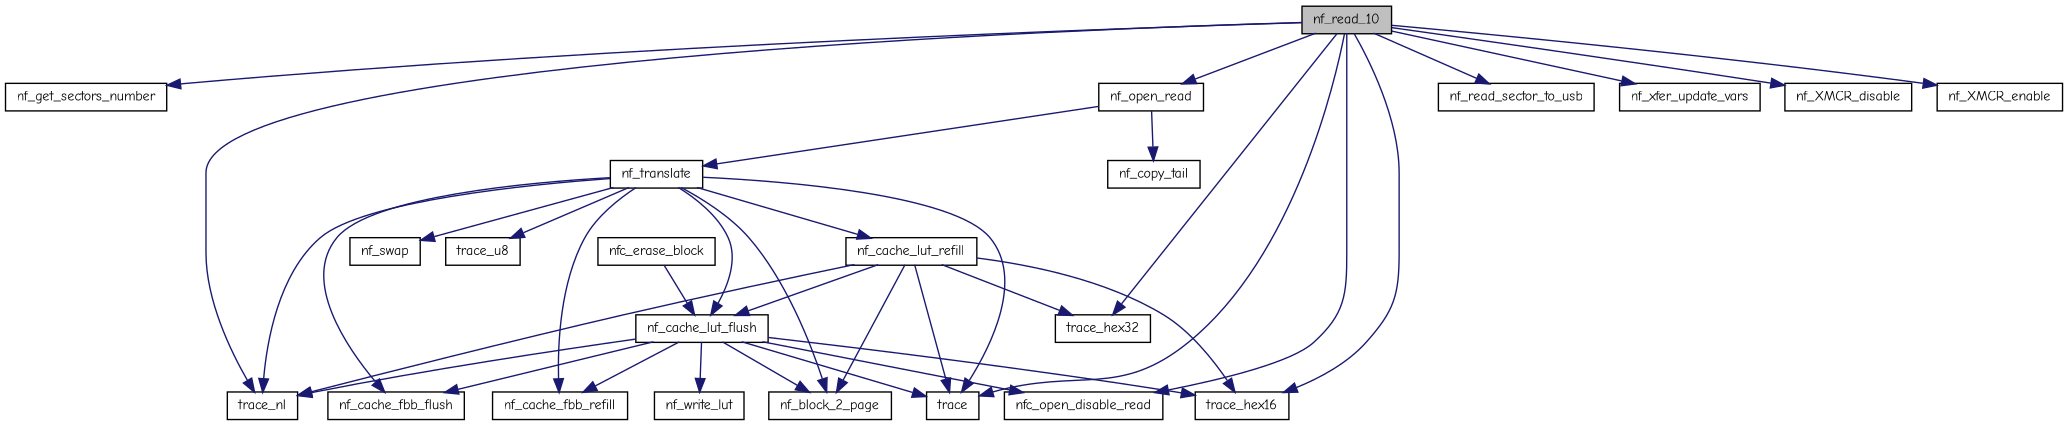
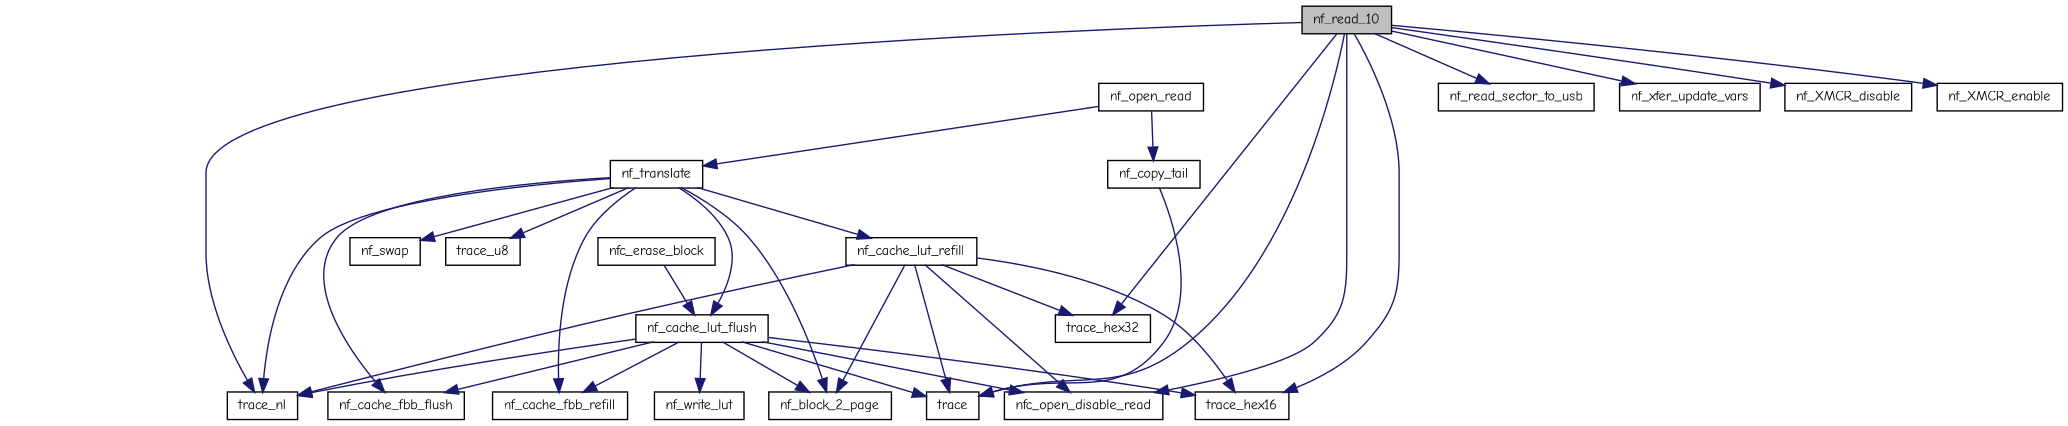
edge "nf_read_10" -> "nf_open_read": removed
node "nf_get_sectors_number": removed
edge "nf_translate" -> "trace": now "nf_copy_tail" -> "trace"
edge "nf_cache_lut_refill" -> "nf_cache_lut_flush": now "nf_cache_lut_refill" -> "nfc_open_disable_read"
